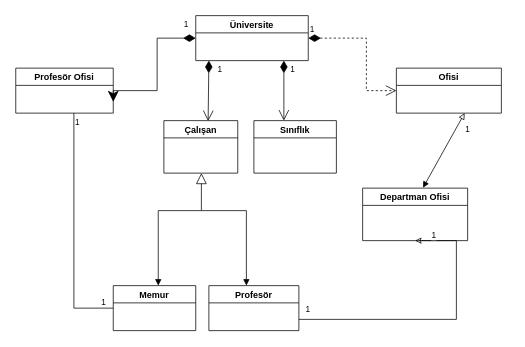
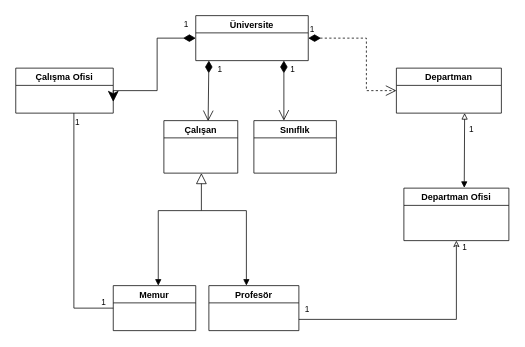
node "Profesör Ofisi": label "Profesör Ofisi" -> "Çalışma Ofisi"
node "Ofisi": label "Ofisi" -> "Departman"
node "Departman Ofisi": moved (415, 214) -> (456, 214)
